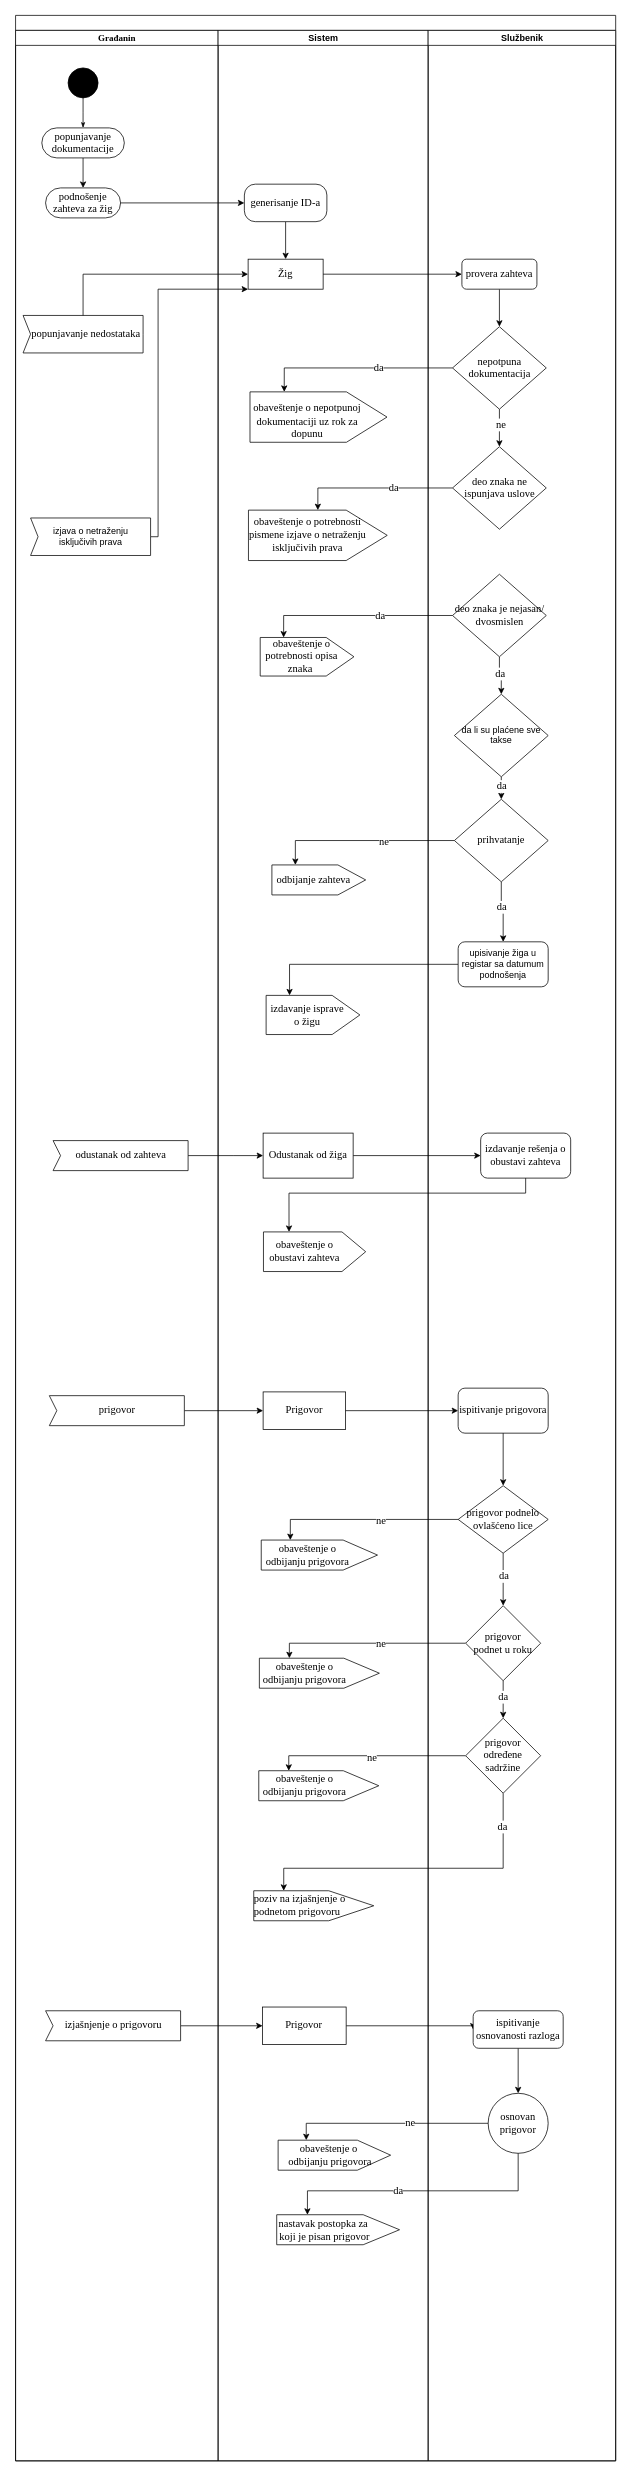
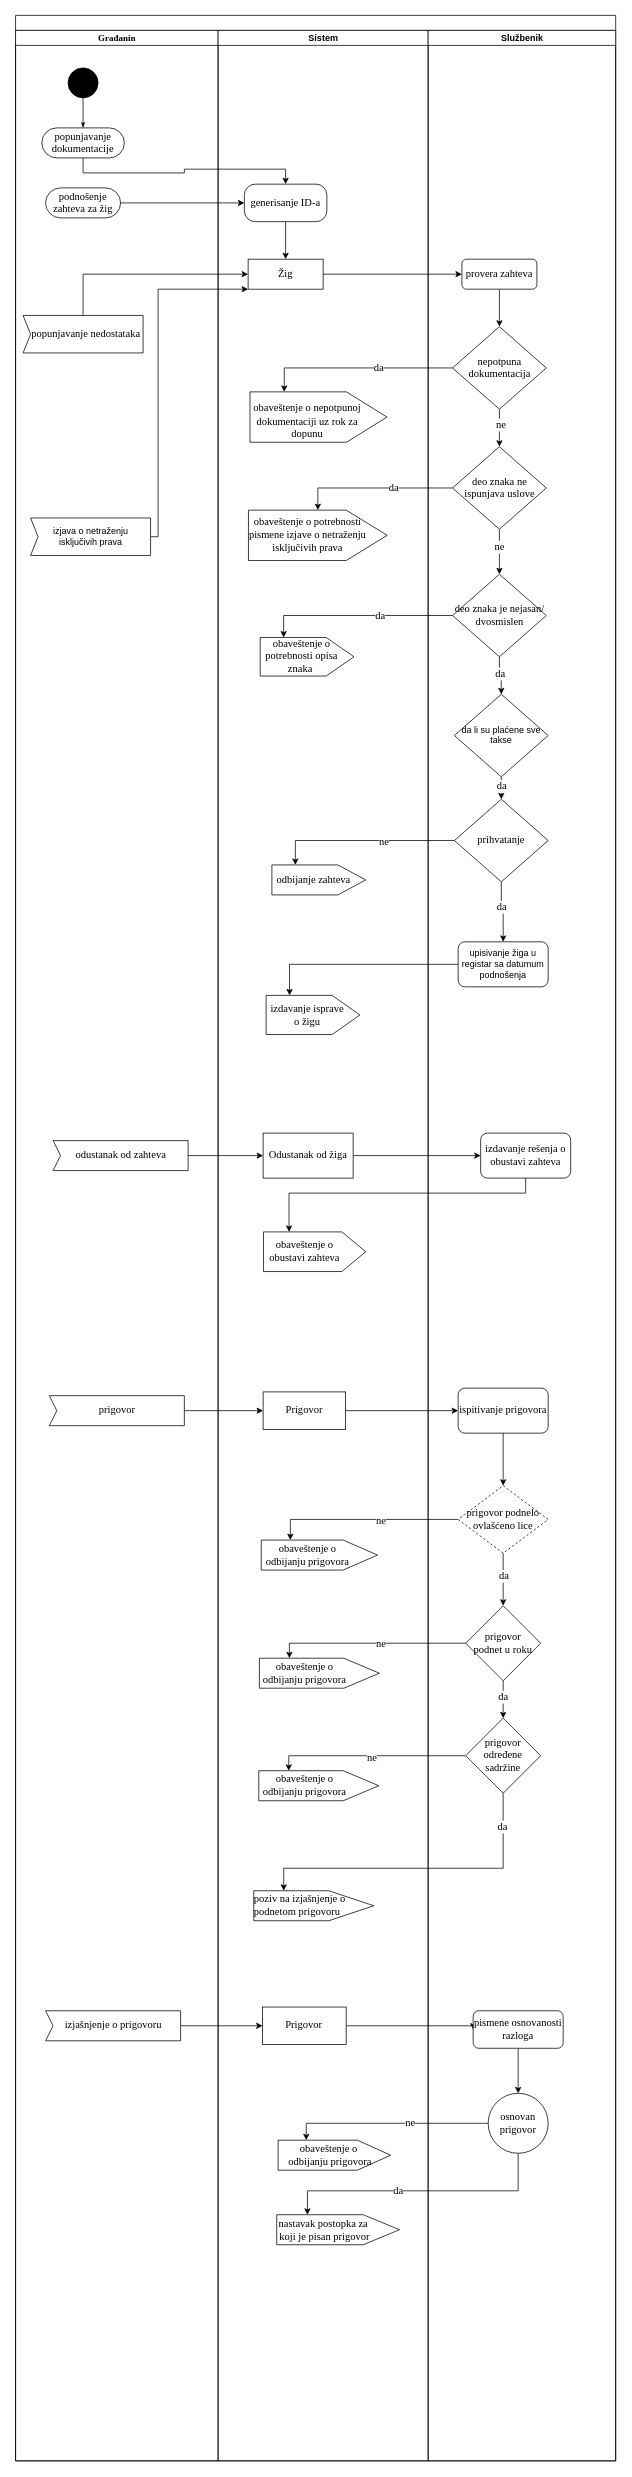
edge "popunjavanje dokumentacije" -> "podnošenje zahteva za žig": now "popunjavanje dokumentacije" -> "generisanje ID-a"
edge "deo znaka ne ispunjava uslove" -> "deo znaka je nejasan/ dvosmislen": added, label "ne"
node "prigovor podnelo ovlašćeno lice": style solid -> dashed
node "ispitivanje osnovanosti razloga": label "ispitivanje osnovanosti razloga" -> "pismene osnovanosti razloga"
